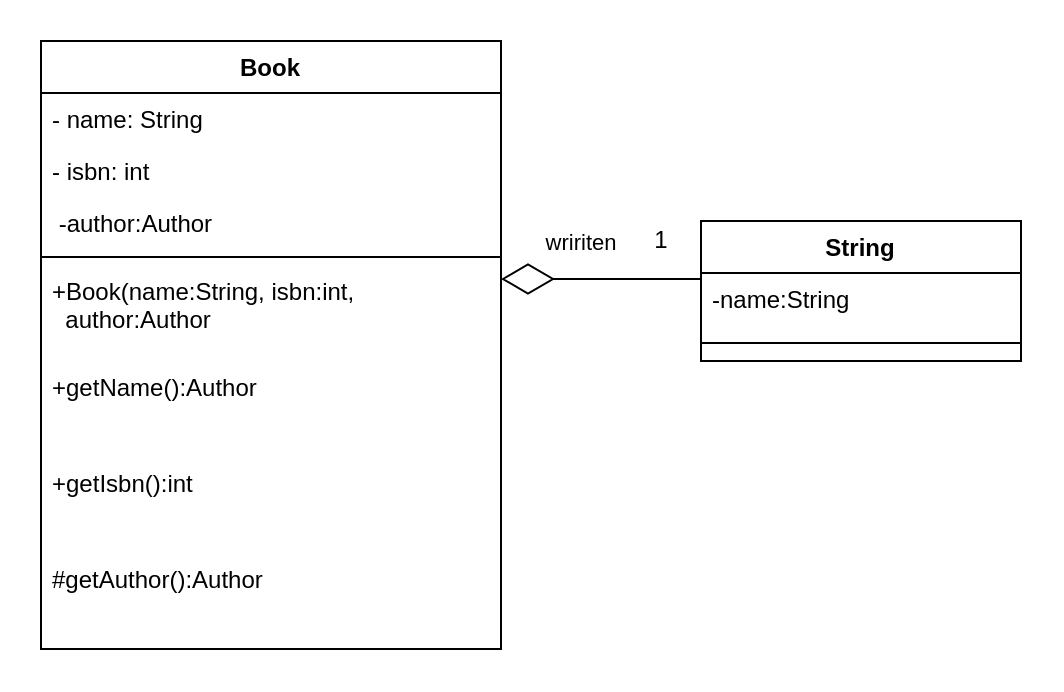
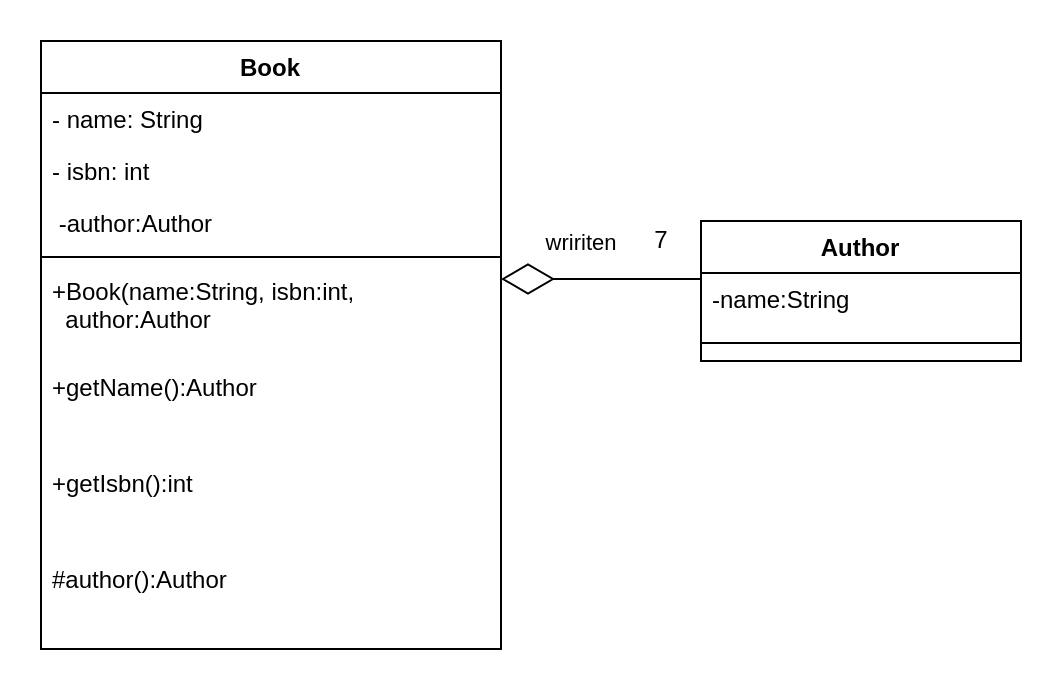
node "1": label "1" -> "7"
node "String": label "String" -> "Author"
node "#getAuthor():Author": label "#getAuthor():Author" -> "#author():Author"
